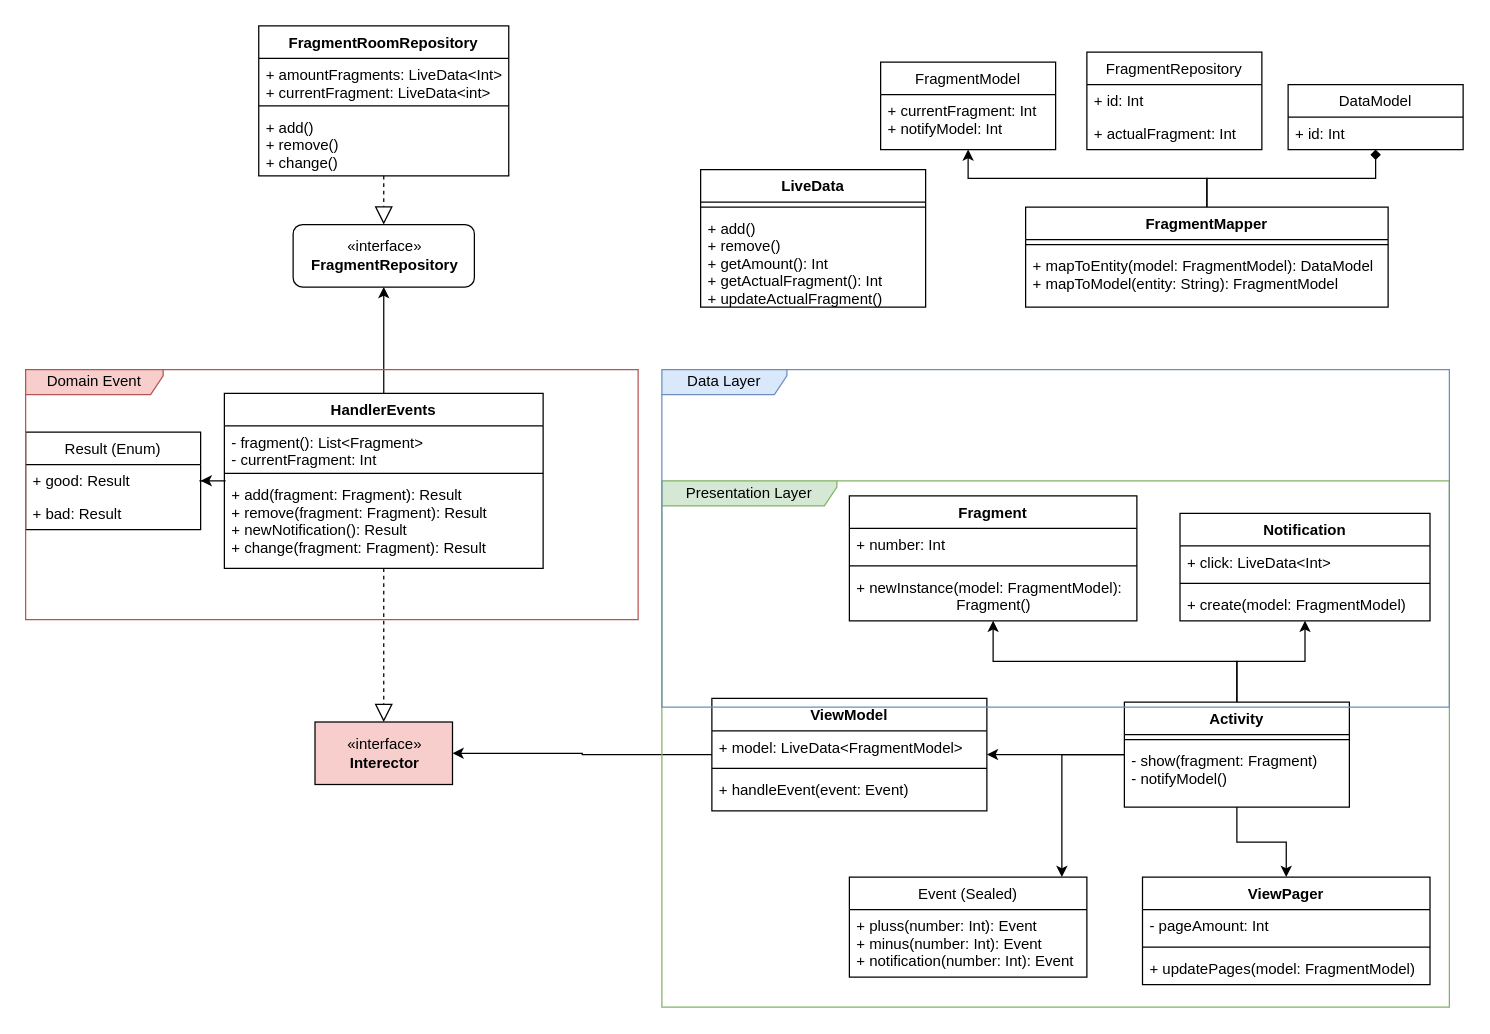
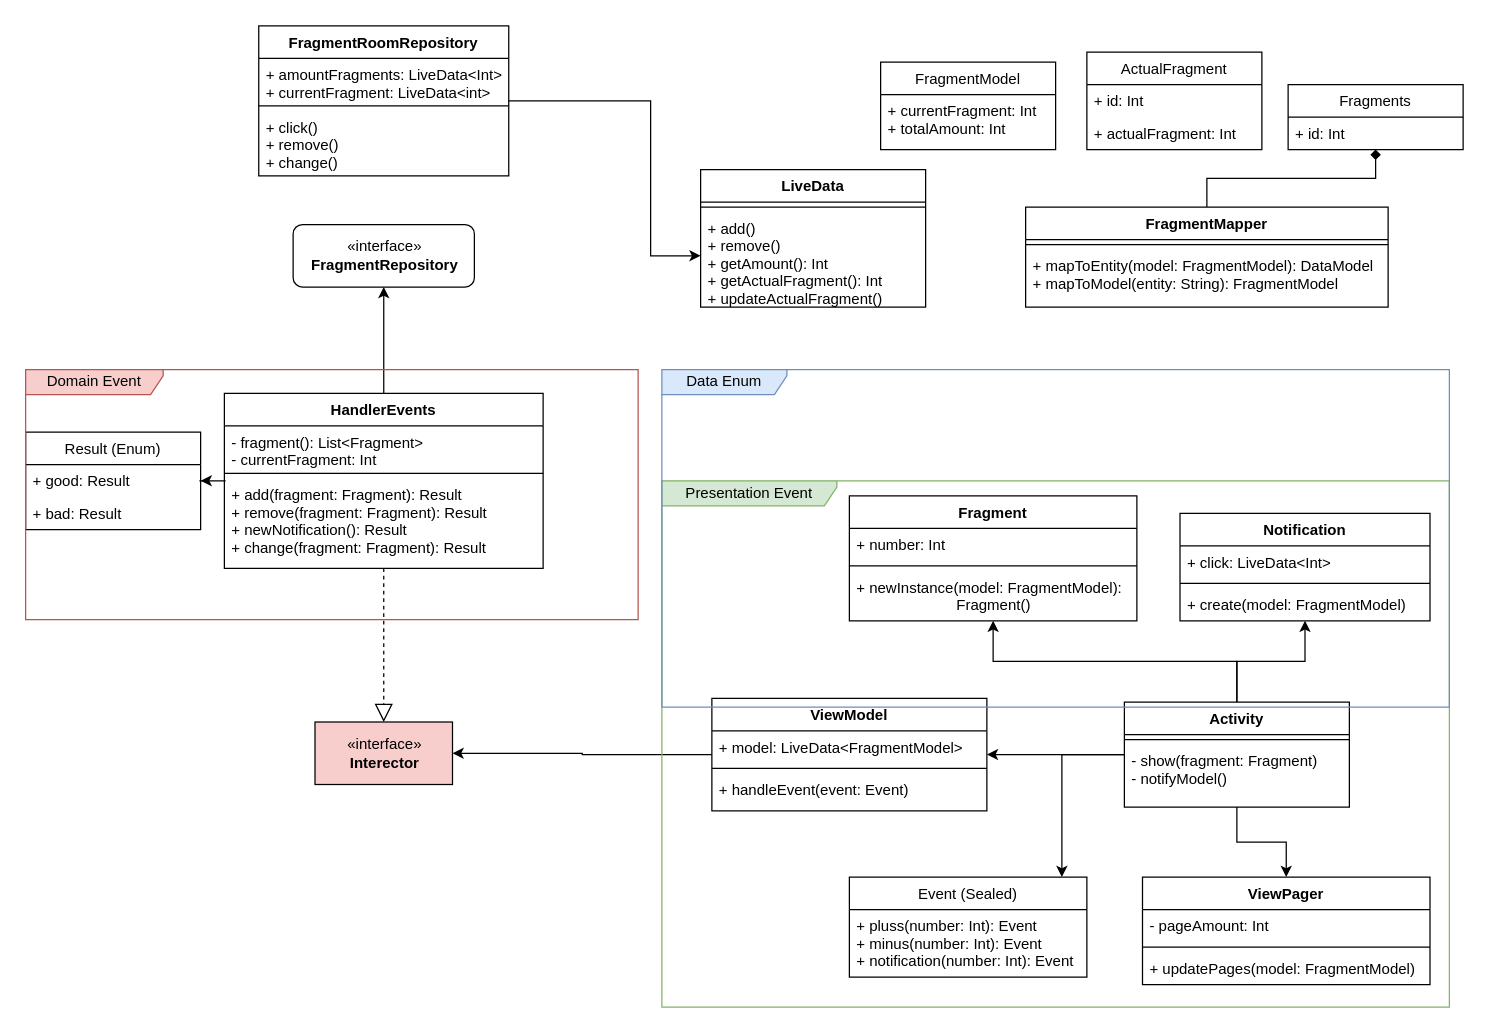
node "FragmentRepository": label "FragmentRepository" -> "ActualFragment"
node "DataModel": label "DataModel" -> "Fragments"
node "+ currentFragment: Int + notifyModel: Int": label "+ currentFragment: Int + notifyModel: Int" -> "+ currentFragment: Int + totalAmount: Int"
node "+ add() + remove() + change()": label "+ add() + remove() + change()" -> "+ click() + remove() + change()"
edge "FragmentRoomRepository" -> "LiveData": added
edge "FragmentMapper" -> "FragmentModel": removed
edge "FragmentRoomRepository" -> "«interface» FragmentRepository": removed
node "Data Layer": label "Data Layer" -> "Data Enum"
node "Presentation Layer": label "Presentation Layer" -> "Presentation Event"
